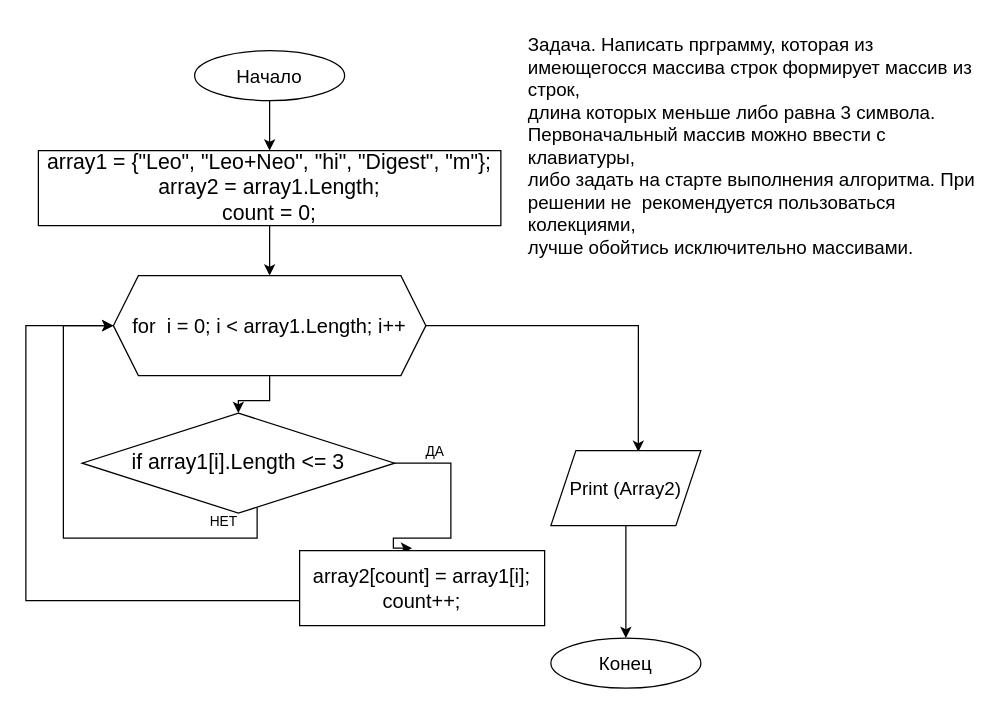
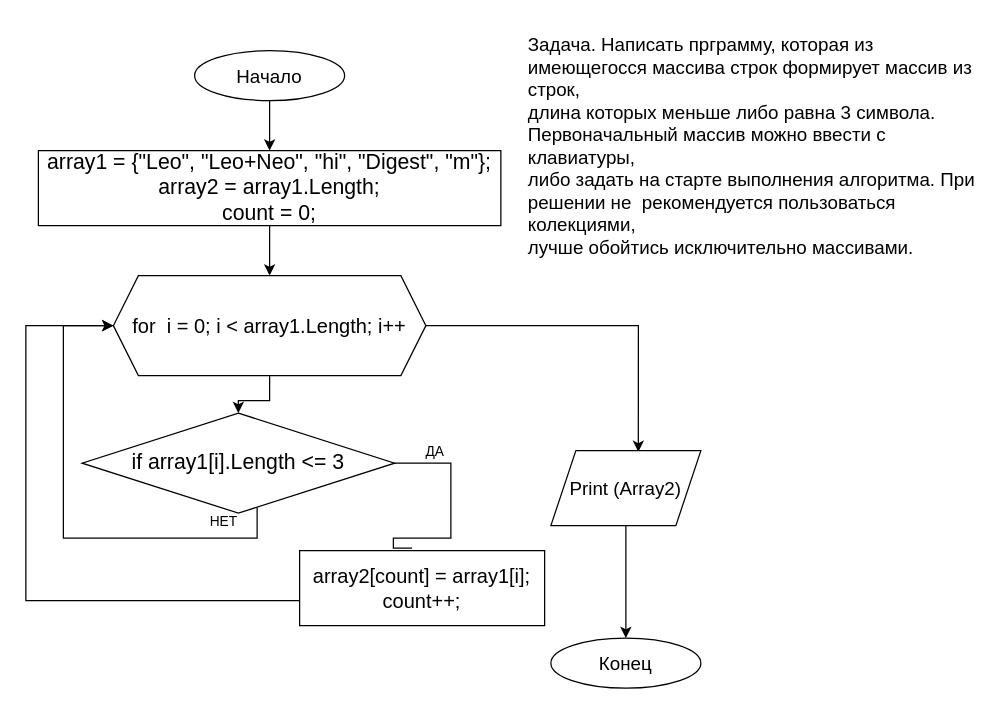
edge "if array1[i].Length <= 3" -> "array2[count] = array1[i]; count++;": arrowhead classic -> none
